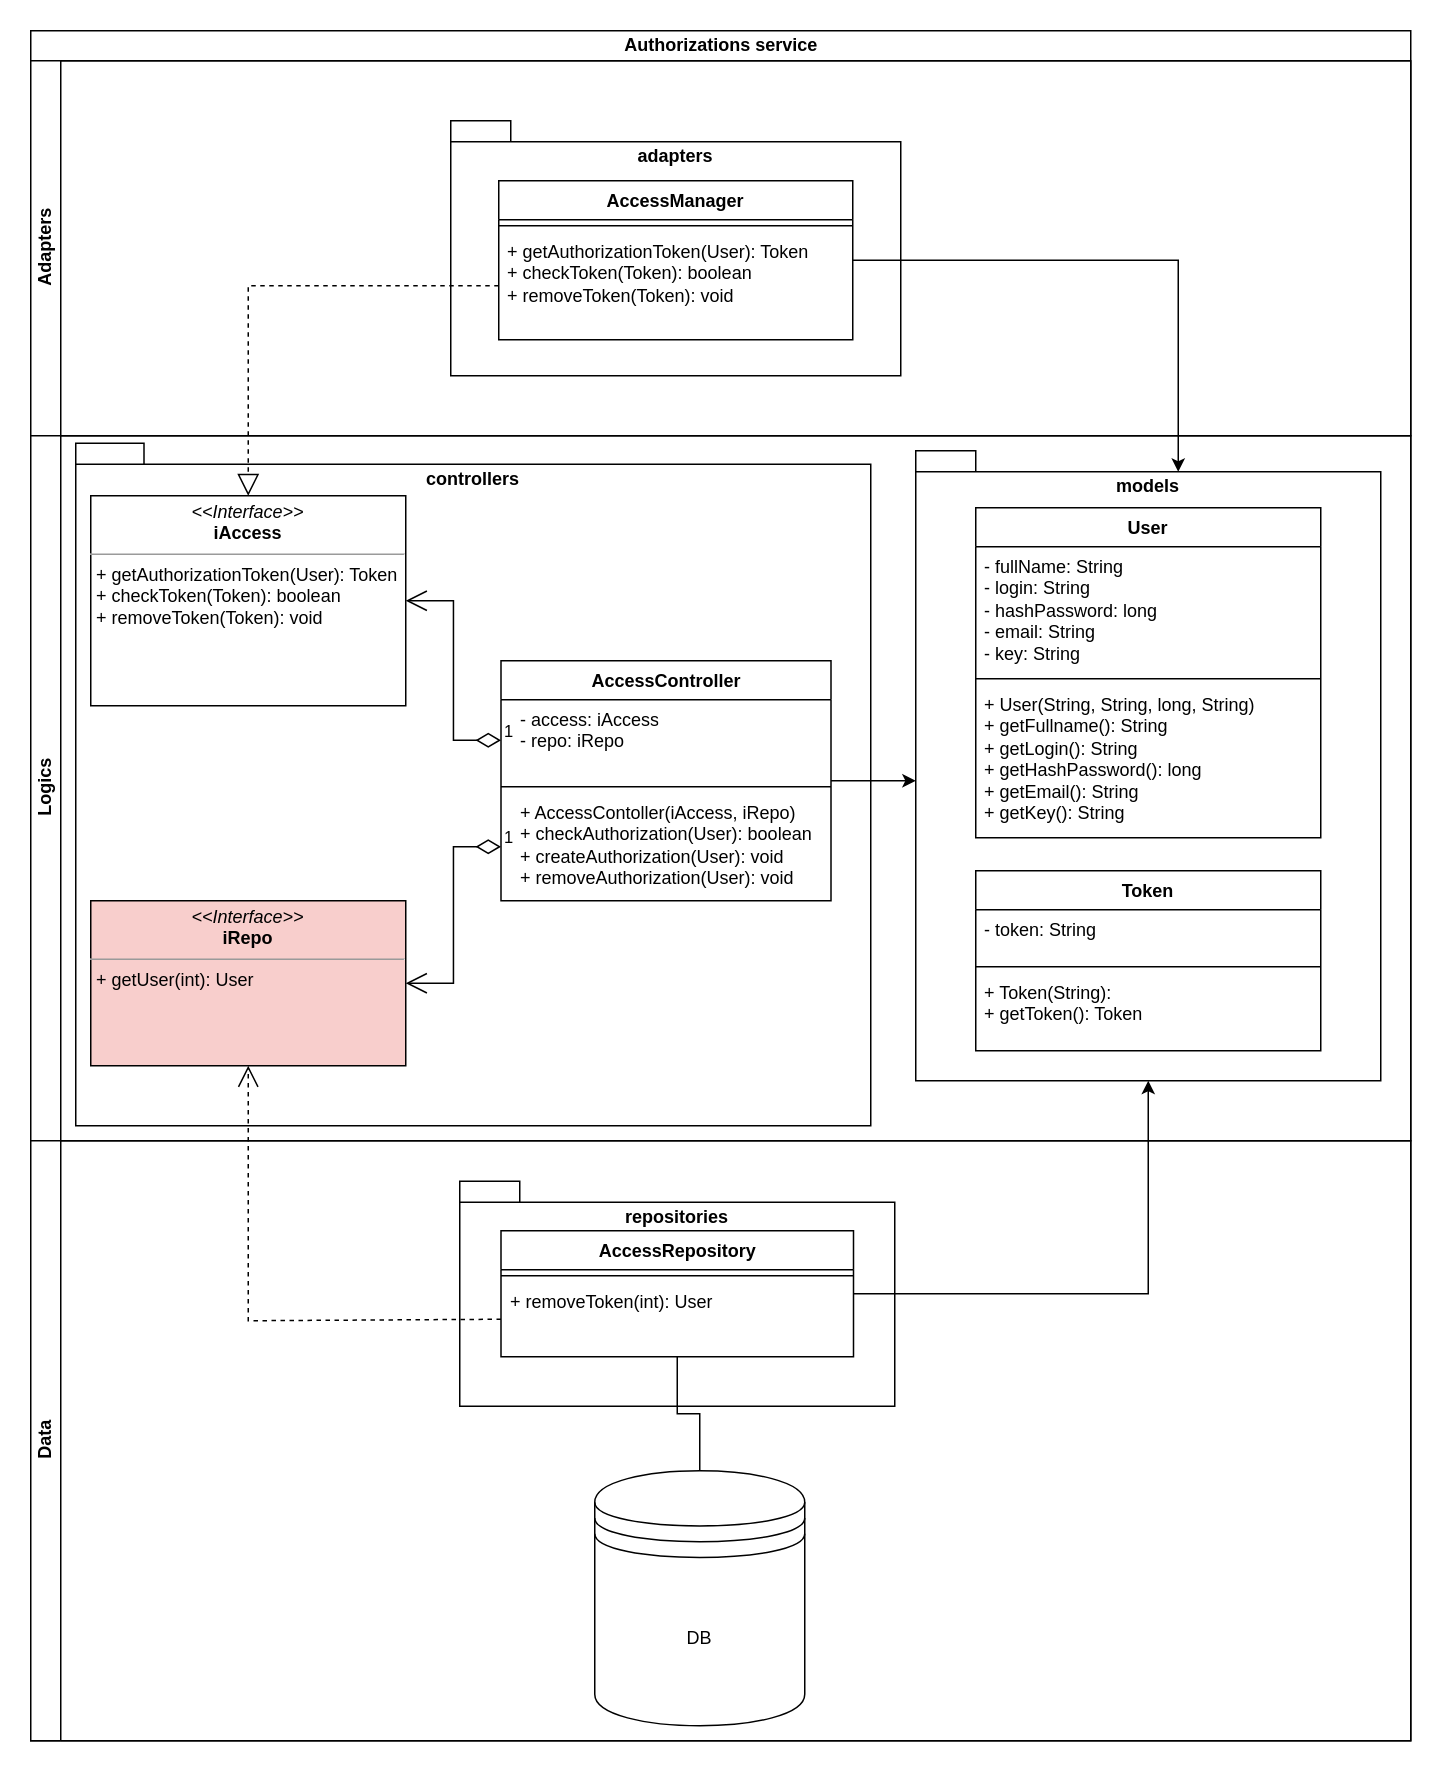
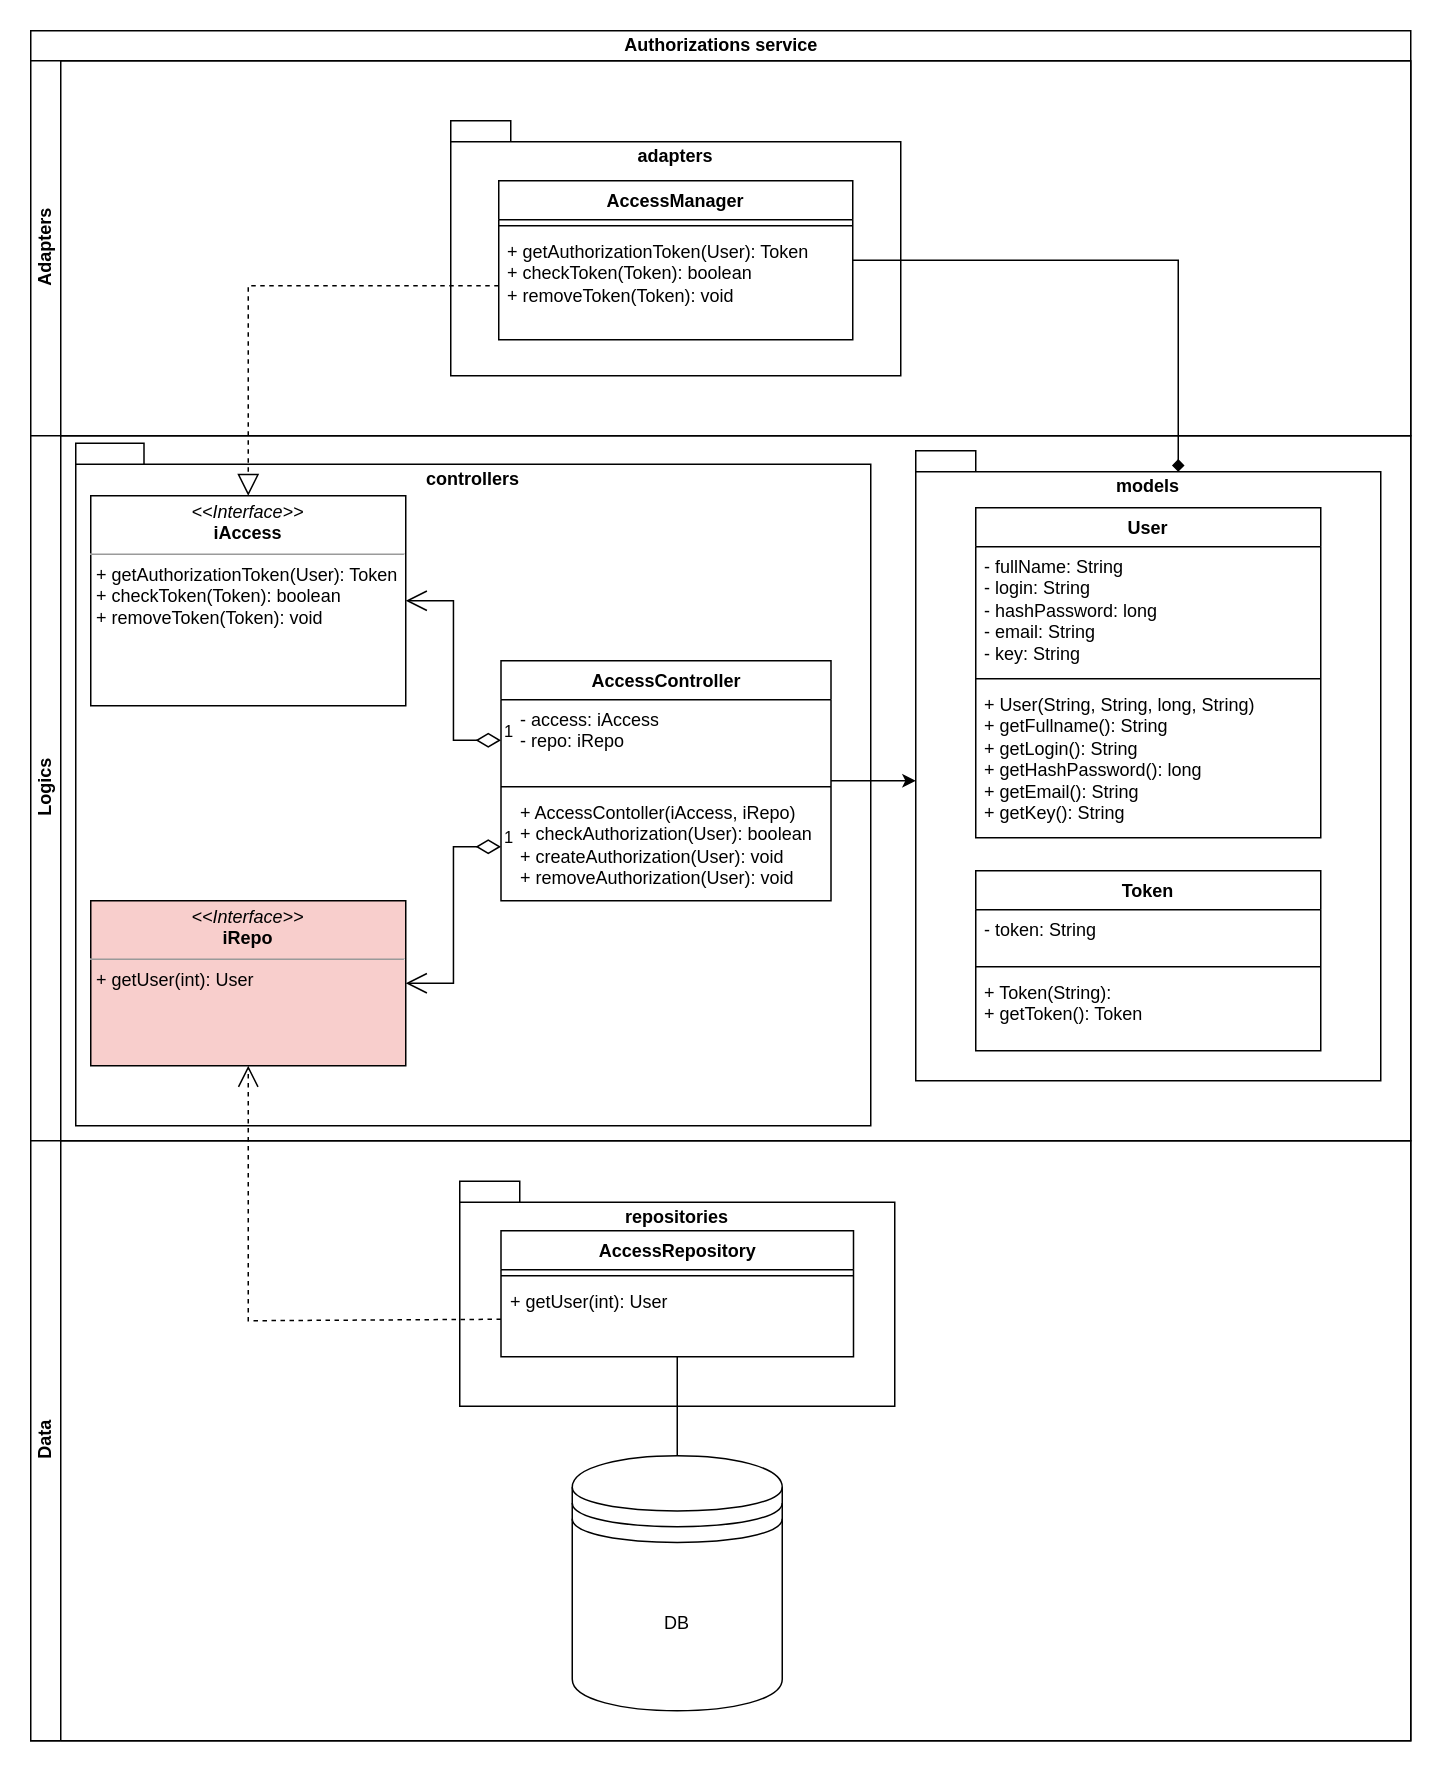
edge "AccessManager" -> "models": arrowhead classic -> diamond
edge "AccessRepository" -> "models": removed
node "+ removeToken(int): User": label "+ removeToken(int): User" -> "+ getUser(int): User"
node "DB": moved (700, 1598) -> (677, 1583)
